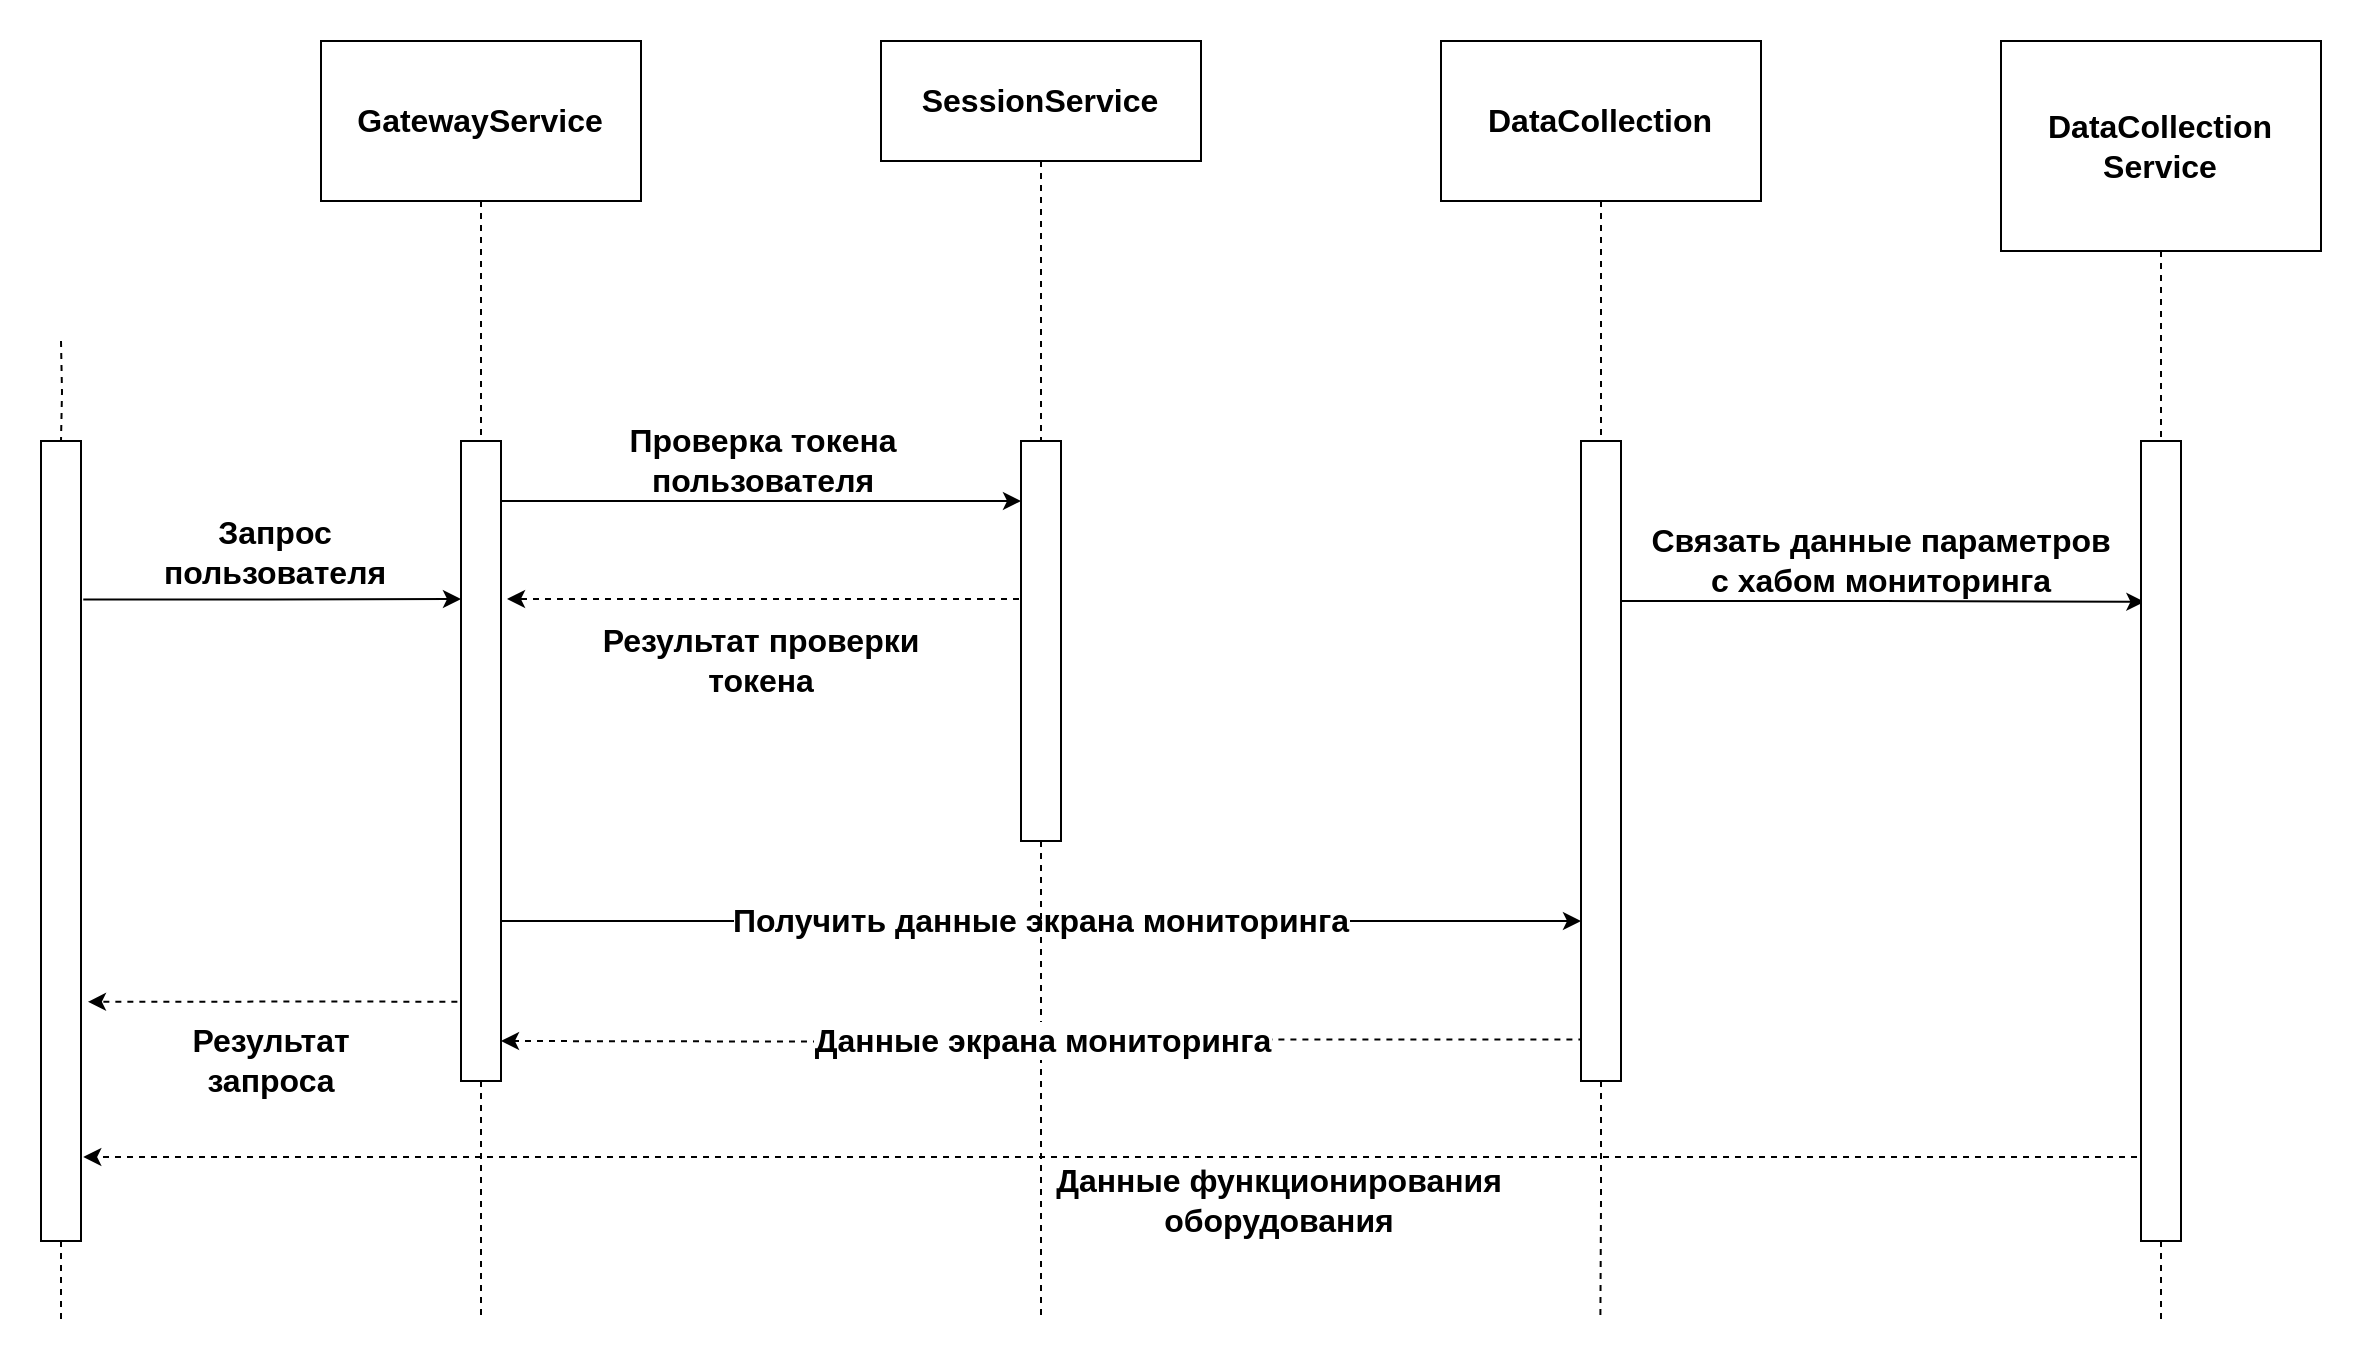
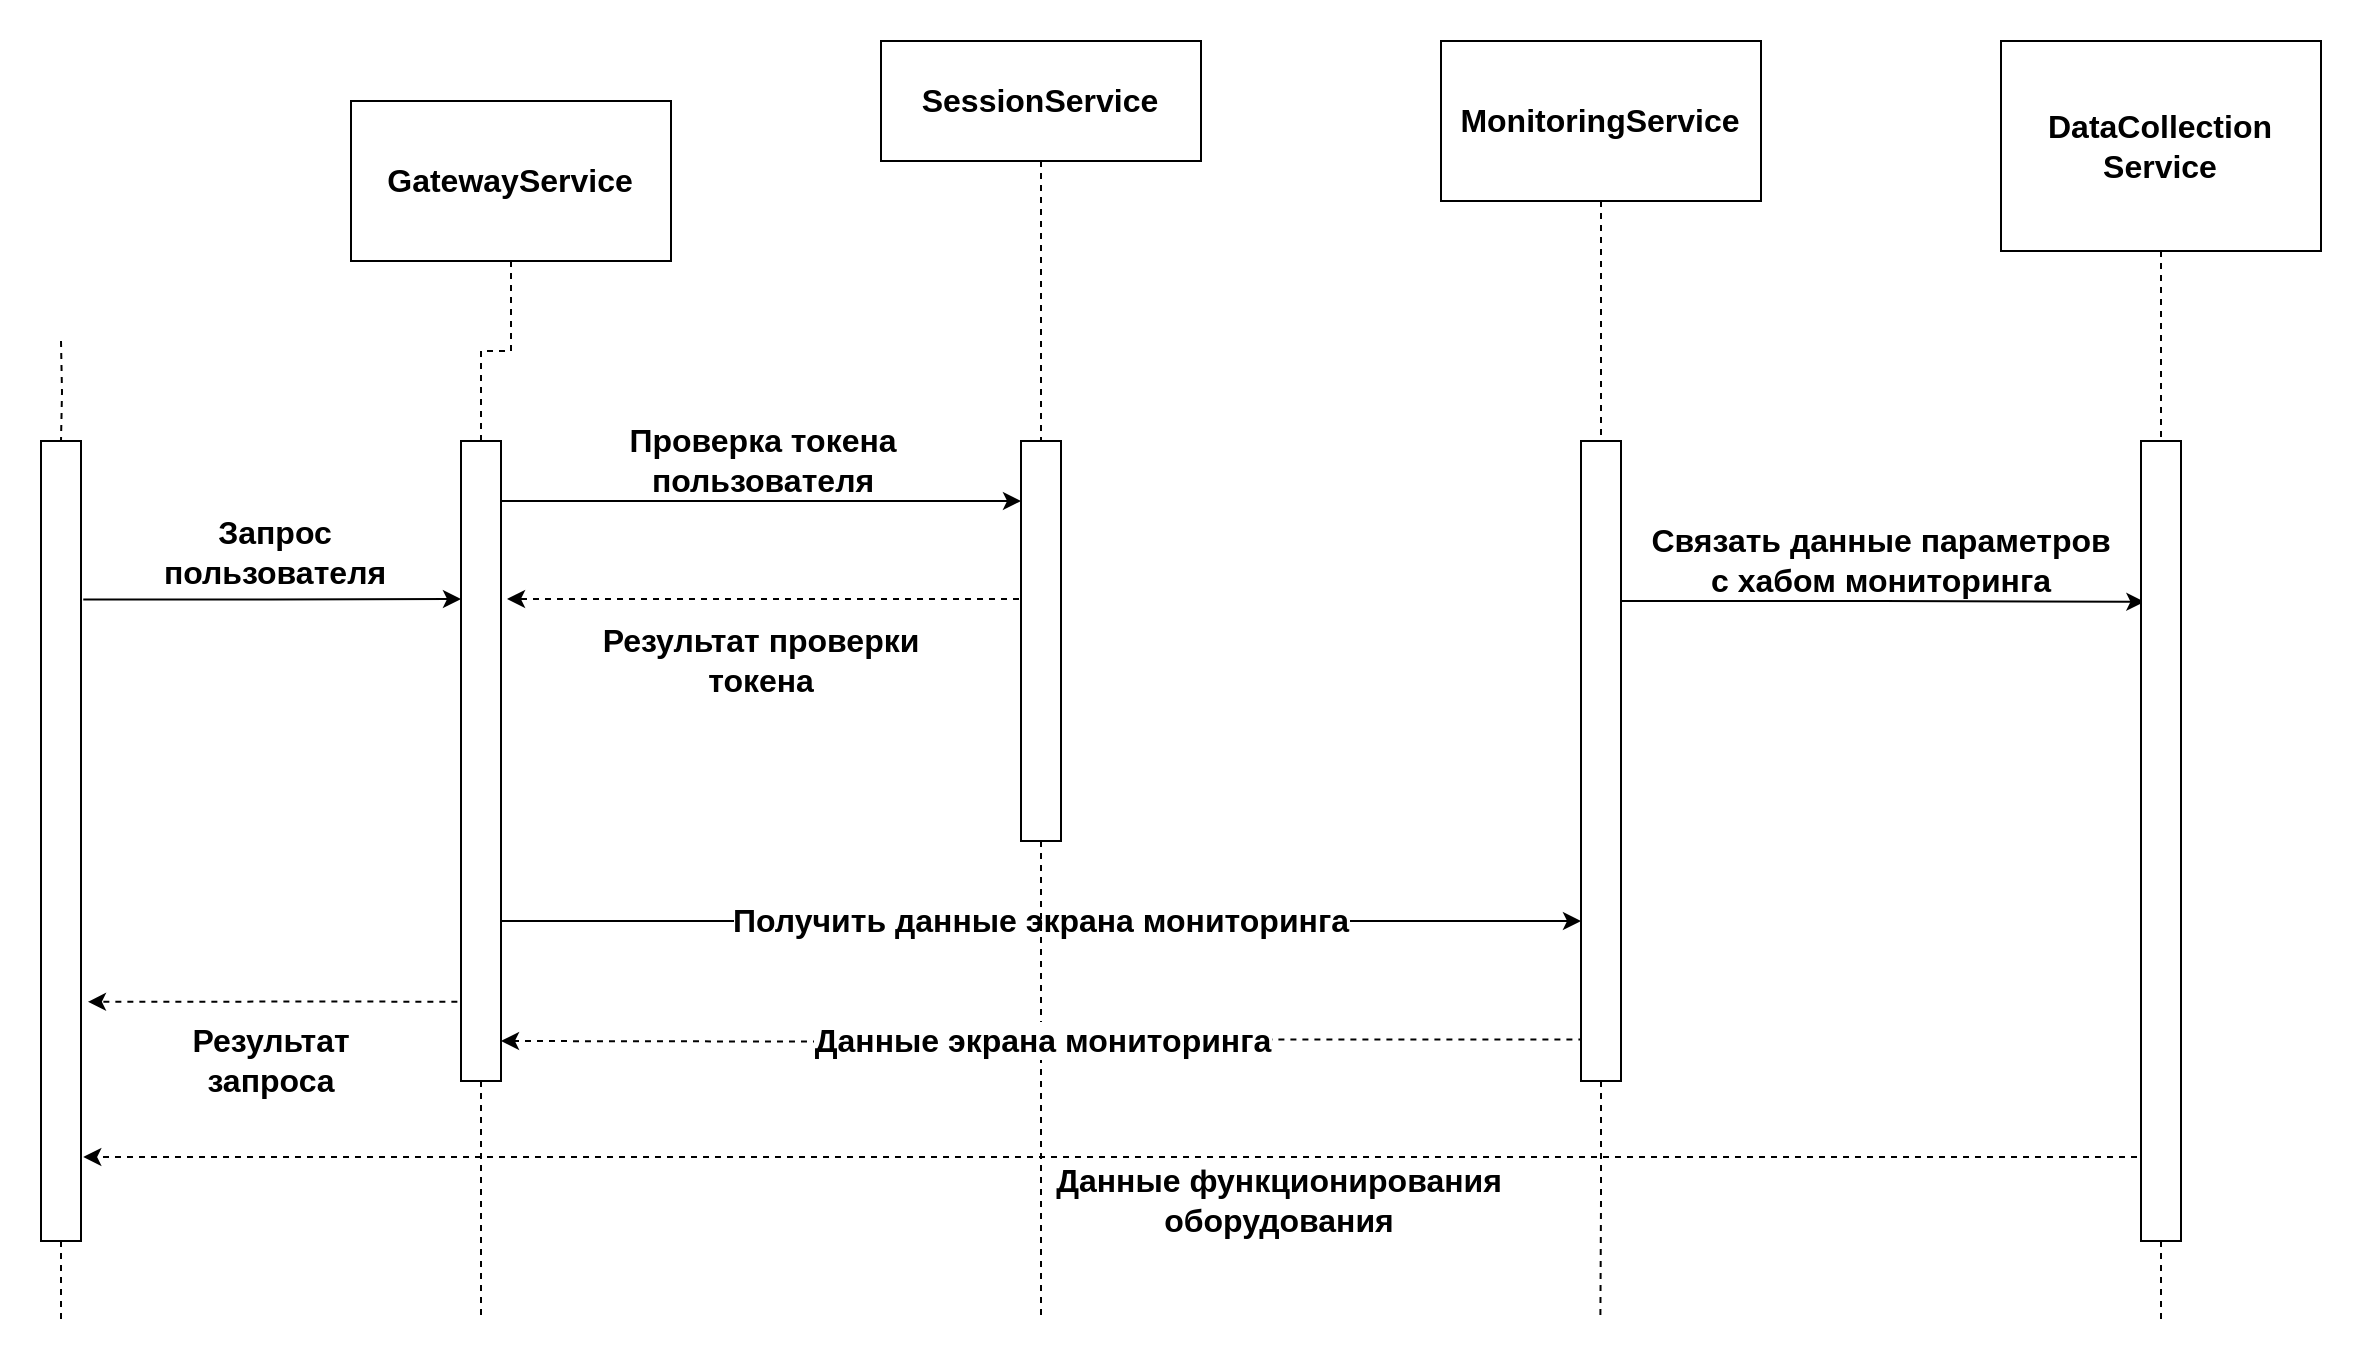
node "GatewayService": moved (481, 121) -> (511, 181)
node "DataCollection": label "DataCollection" -> "MonitoringService"
